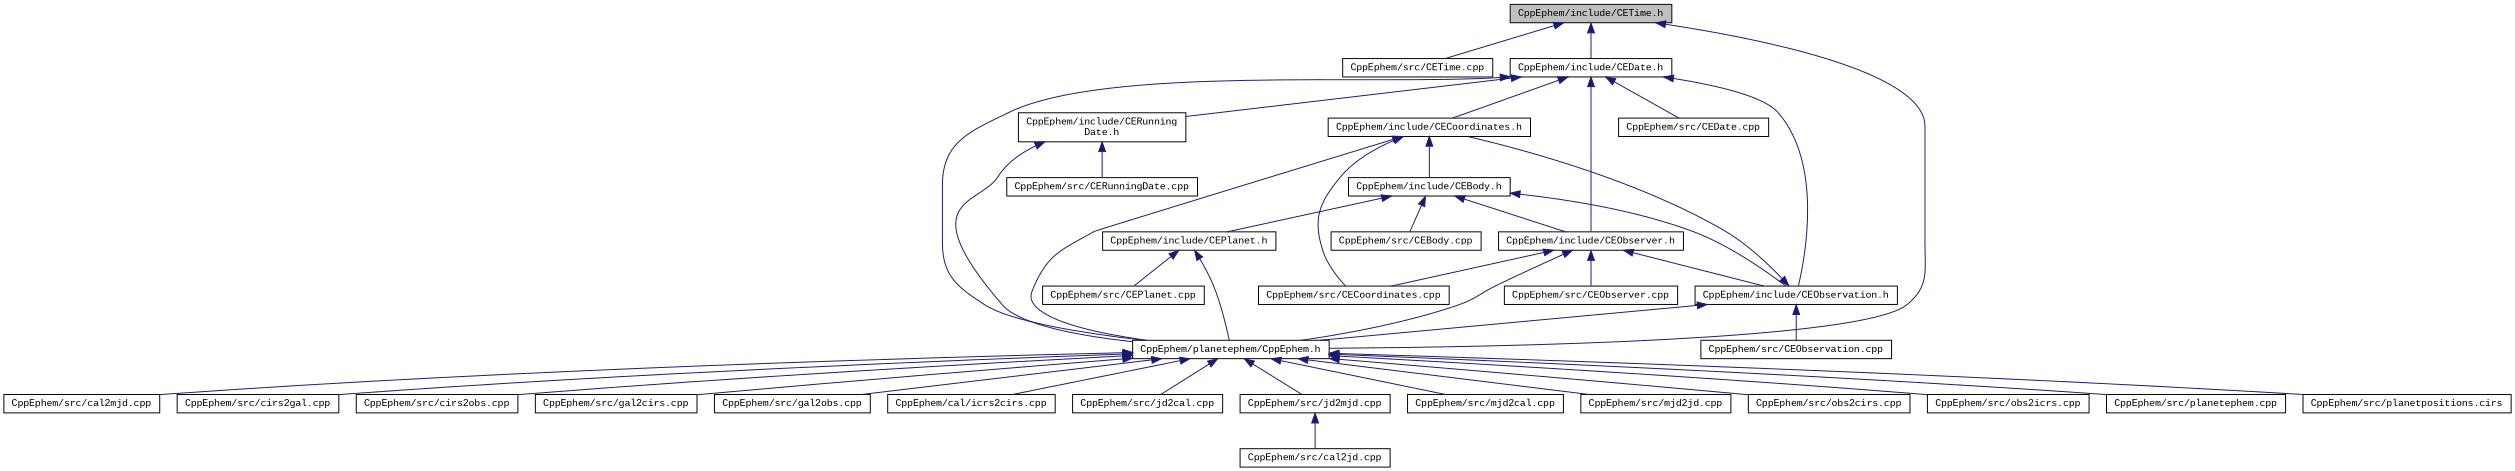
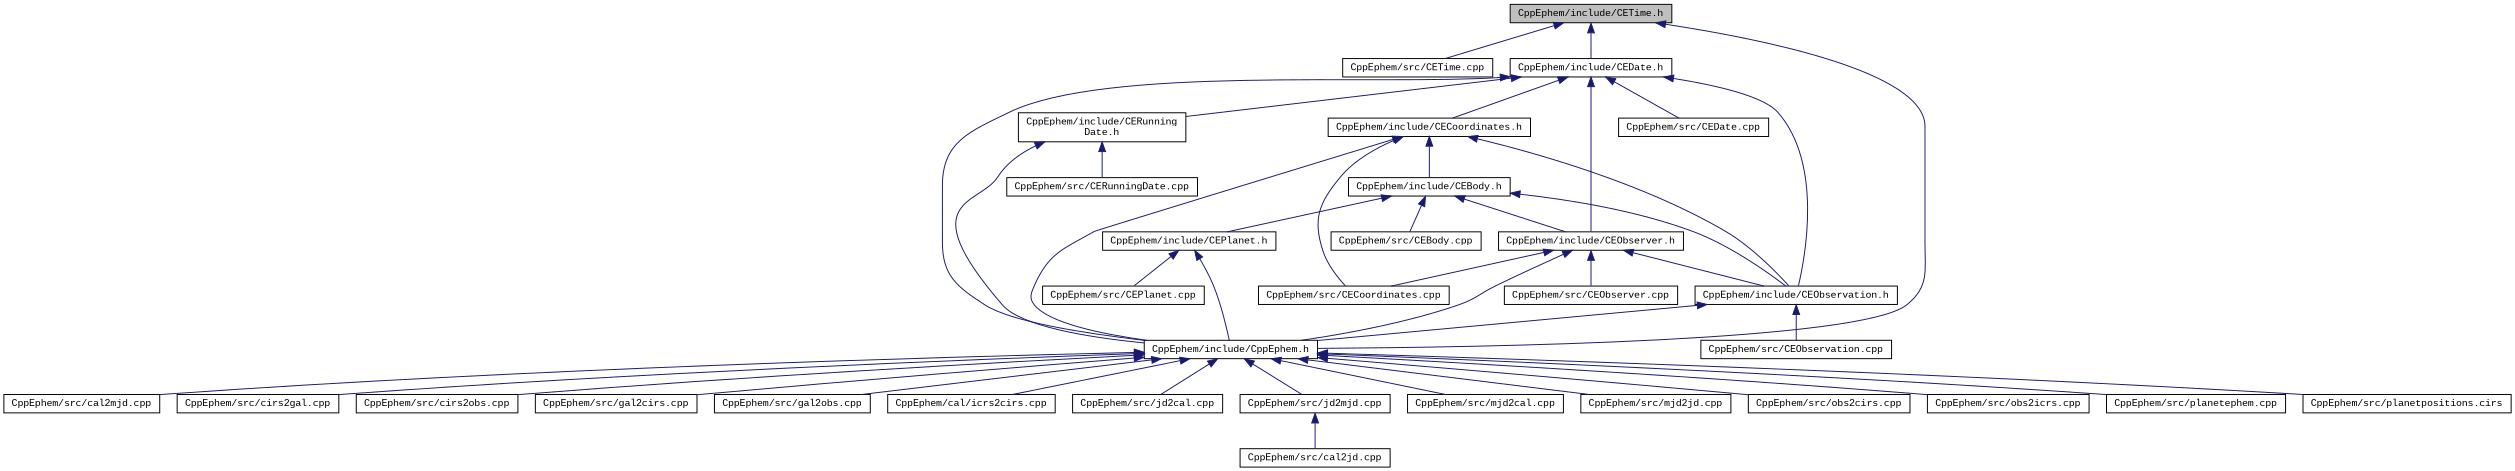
edge "CppEphem/include/CECoordinates.h" -> "CppEphem/include/CEObservation.h": reversed
node "CppEphem/planetephem/CppEphem.h": label "CppEphem/planetephem/CppEphem.h" -> "CppEphem/include/CppEphem.h"
